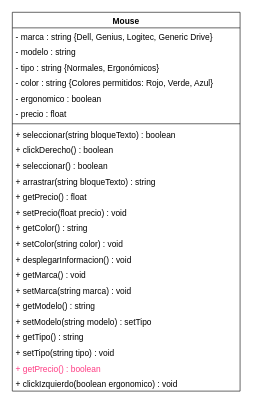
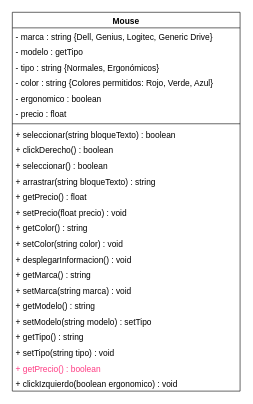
node "- modelo : string": label "- modelo : string" -> "- modelo : getTipo"
node "+ getMarca() : void": label "+ getMarca() : void" -> "+ getMarca() : string"
